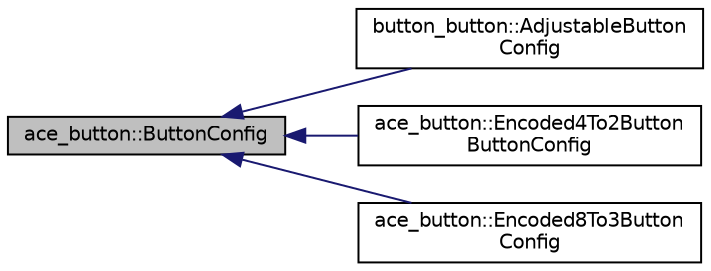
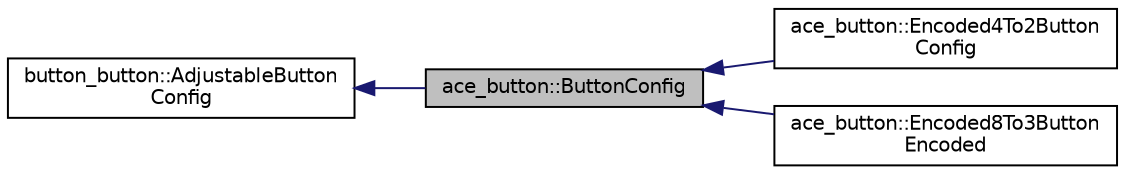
edge "button_button::AdjustableButton Config" -> "ace_button::ButtonConfig": reversed
node "ace_button::Encoded4To2Button ButtonConfig": label "ace_button::Encoded4To2Button ButtonConfig" -> "ace_button::Encoded4To2Button Config"
node "ace_button::Encoded8To3Button Config": label "ace_button::Encoded8To3Button Config" -> "ace_button::Encoded8To3Button Encoded"
